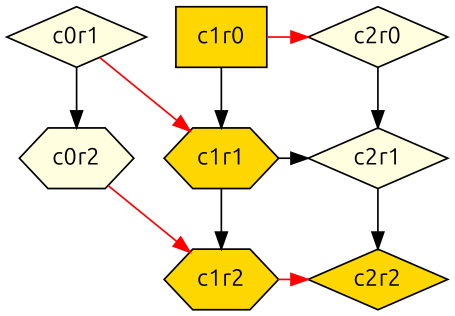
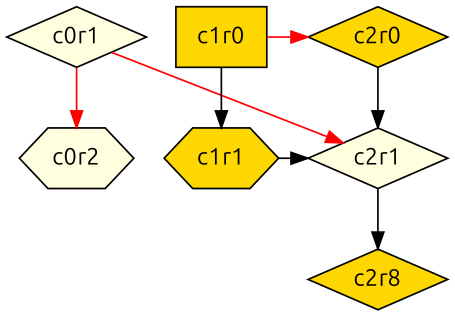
node "c2r0": fillcolor lightyellow -> gold
edge "c0r1" -> "c0r2": color black -> red
edge "c0r1" -> "c1r1": now "c0r1" -> "c2r1"
node "c1r2": removed
node "c2r2": label "c2r2" -> "c2r8"
